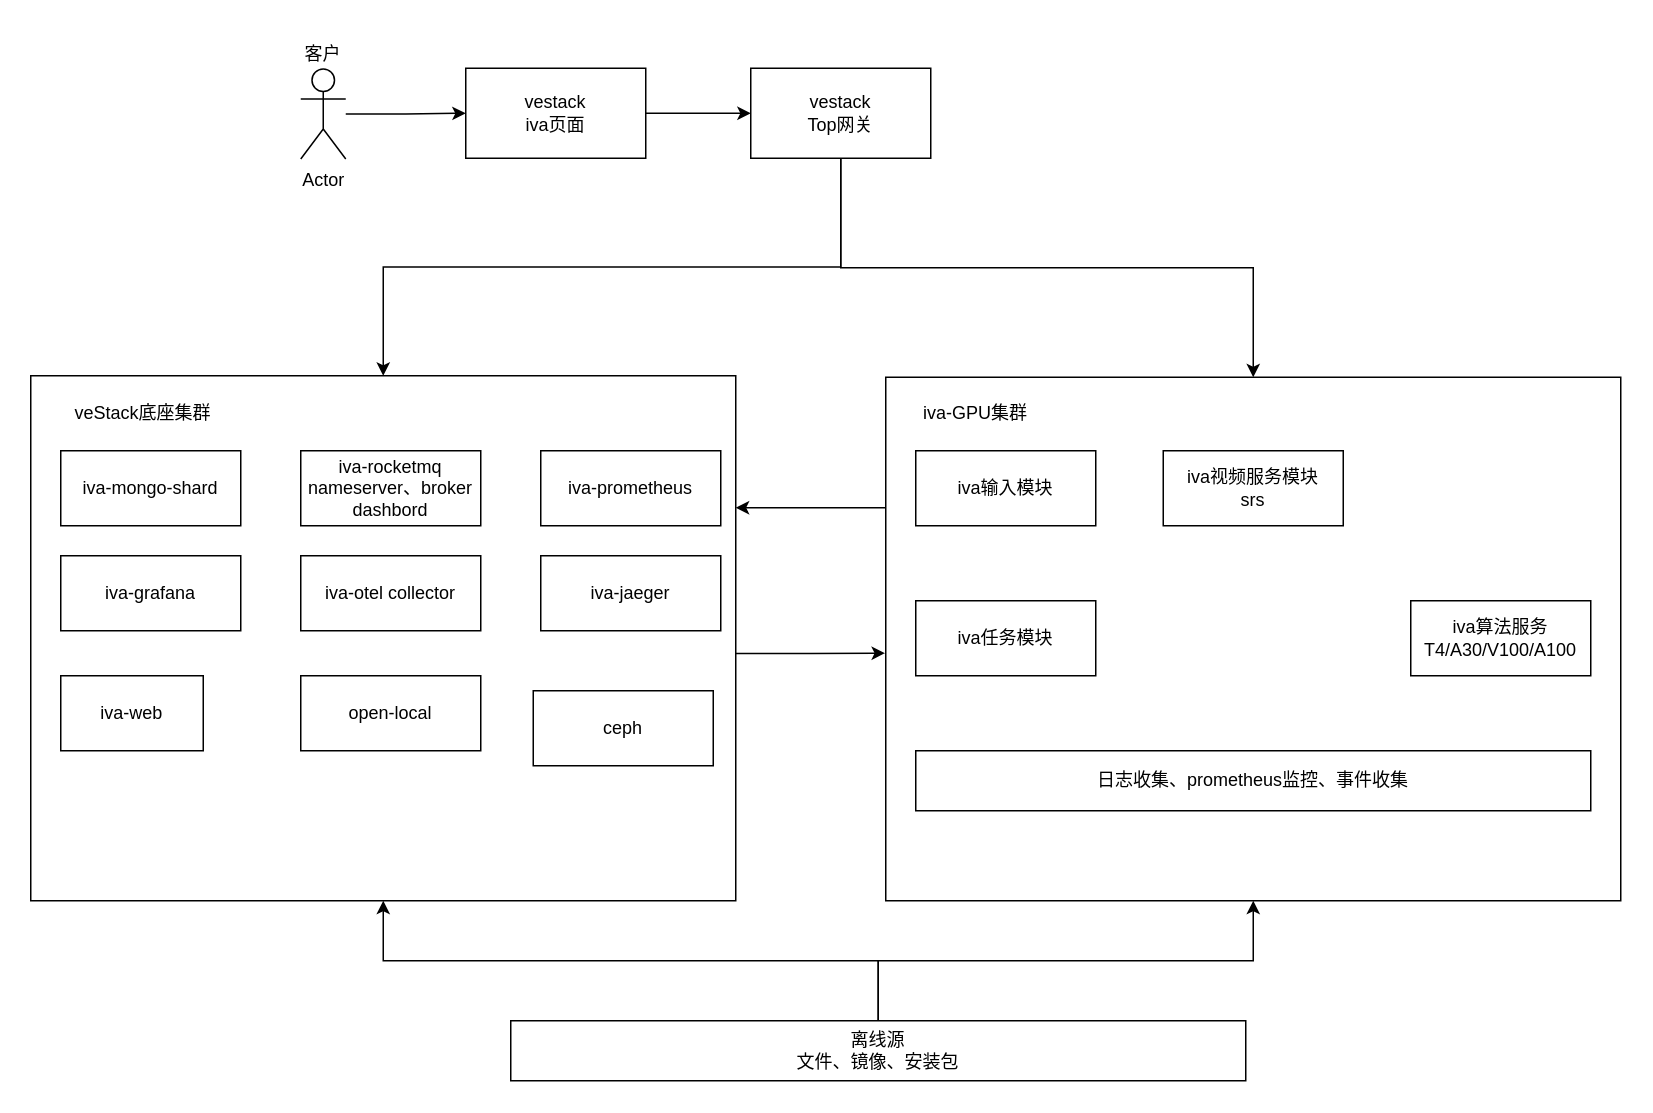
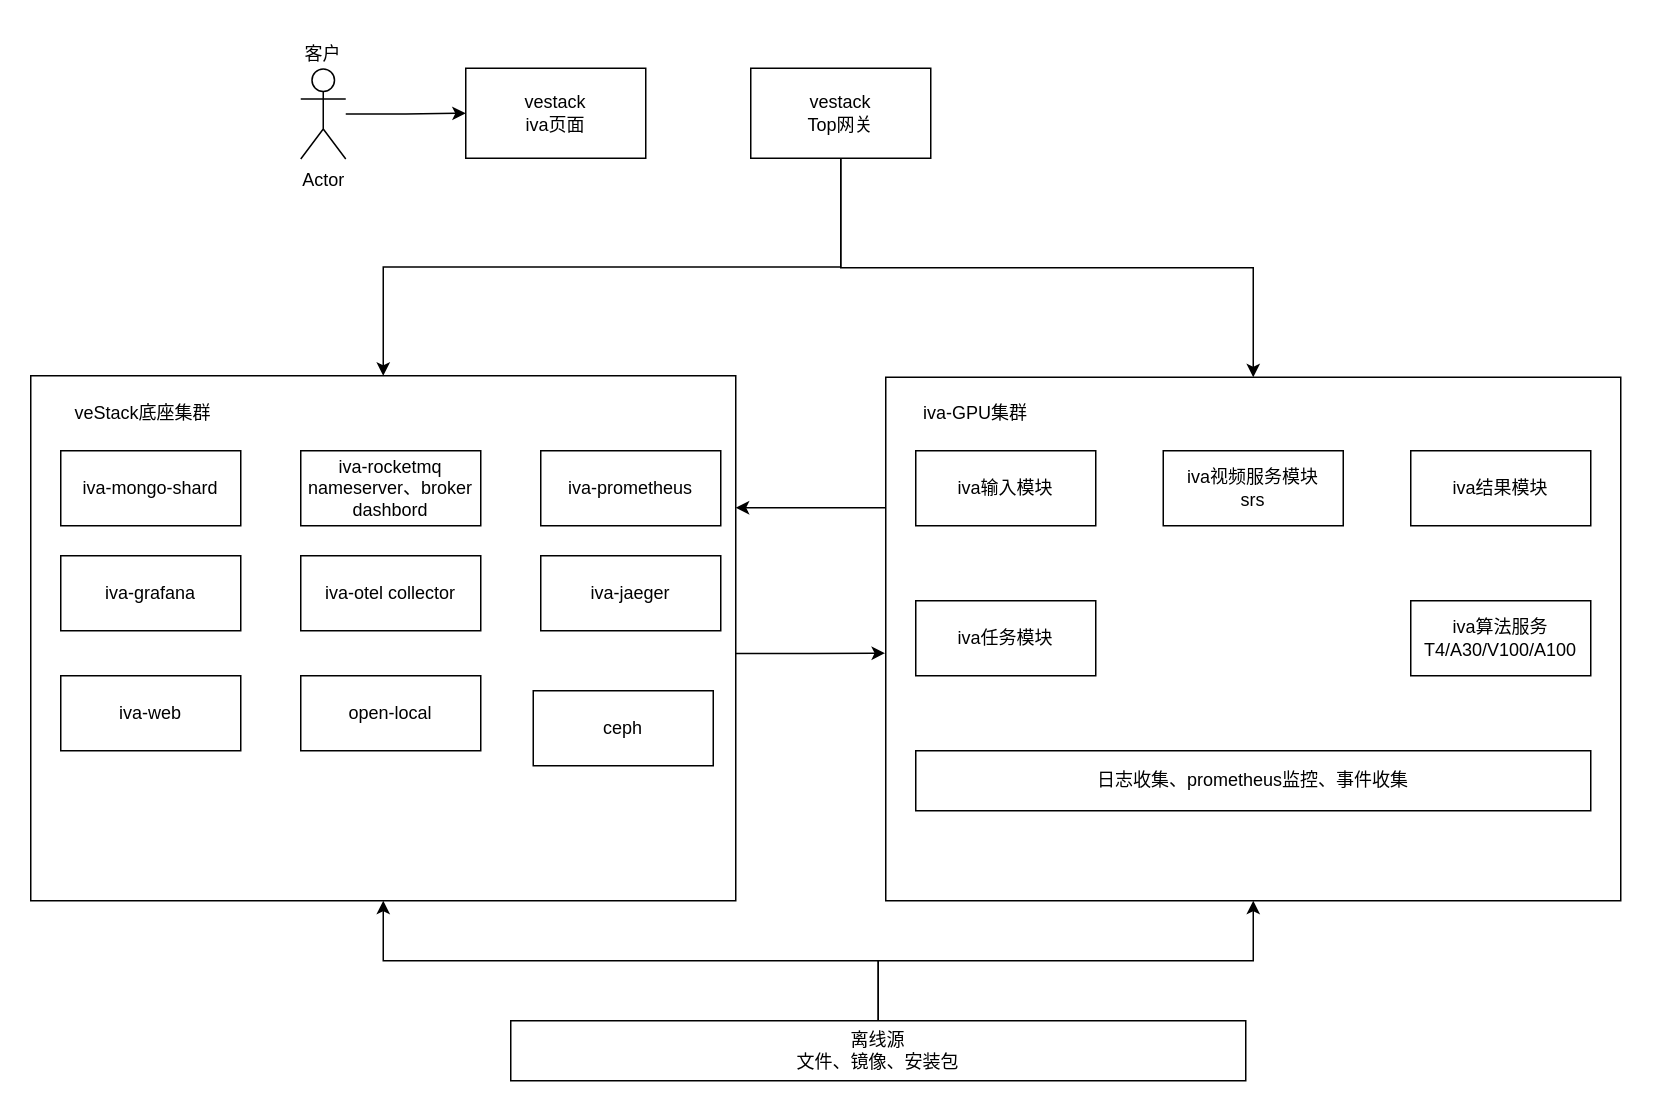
edge "vestack iva页面" -> "vestack Top网关": removed
node "iva结果模块": added
node "iva-web": size 143x75 -> 180x75
